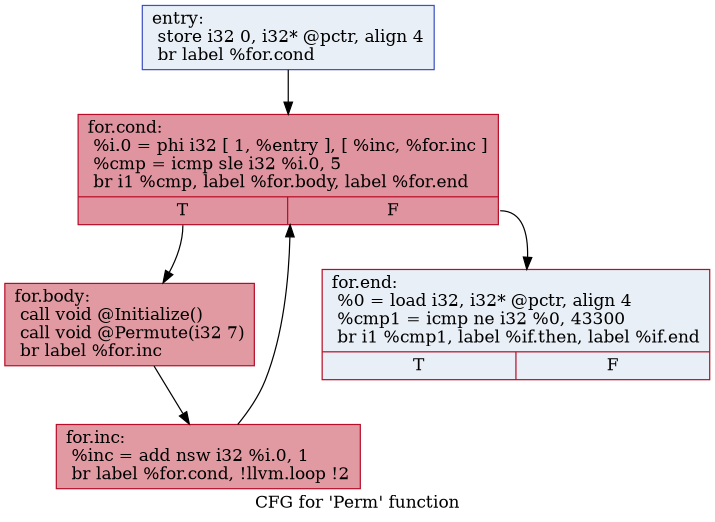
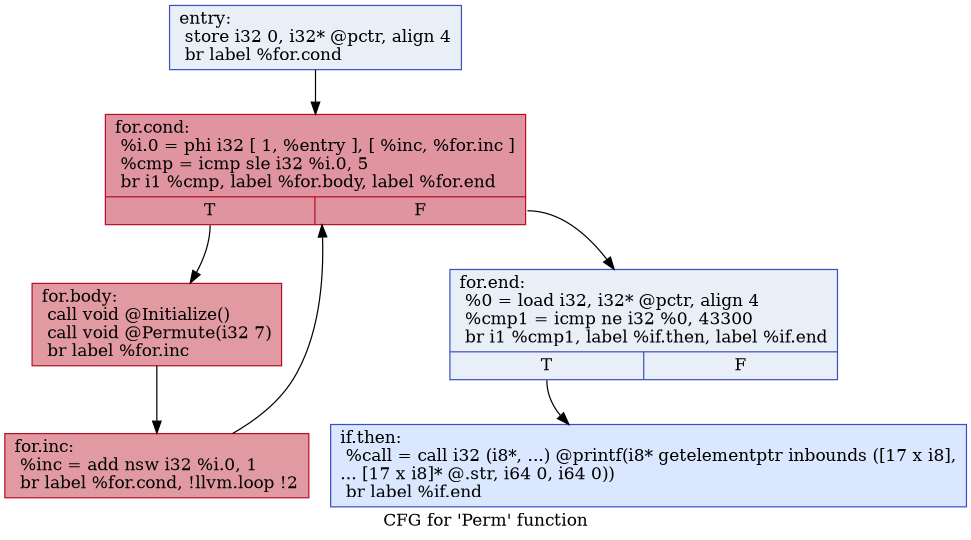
node "for.end:": color #b70d28ff -> #3d50c3ff
node "if.then:": added
